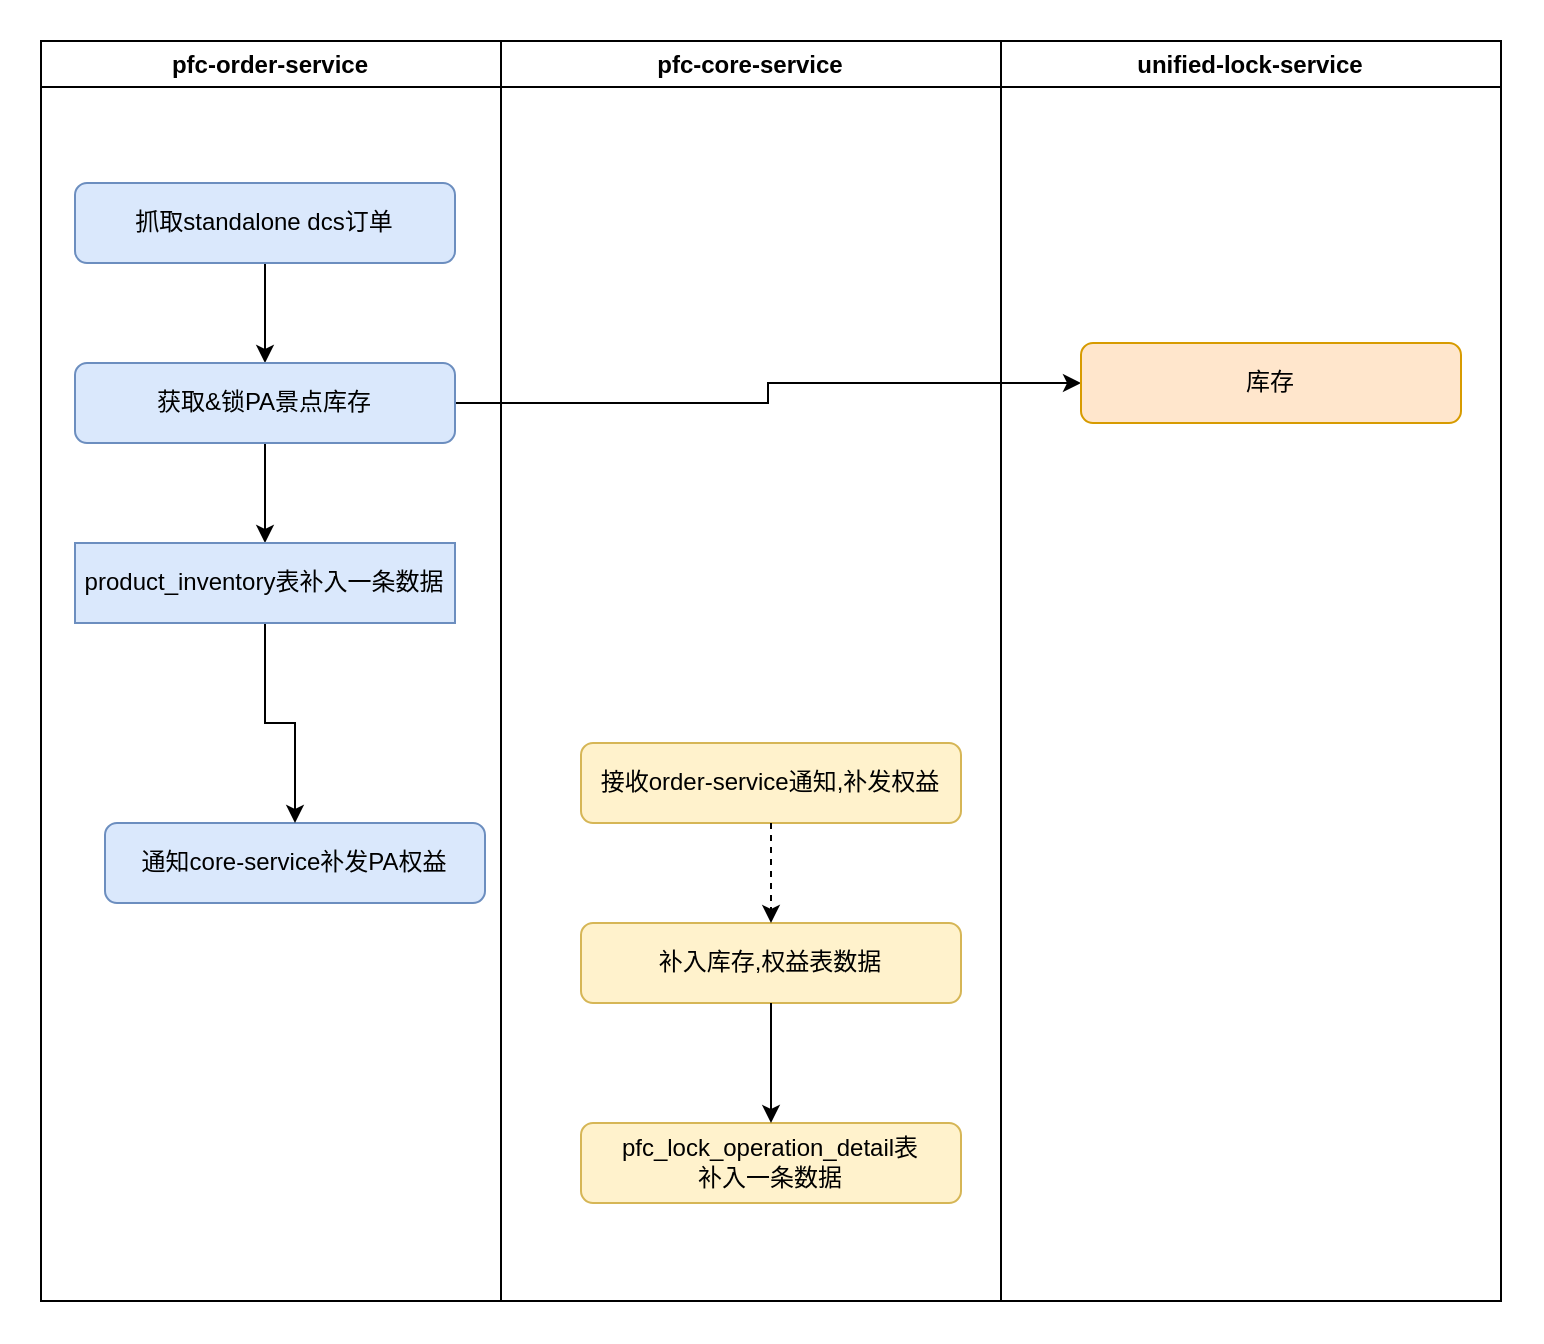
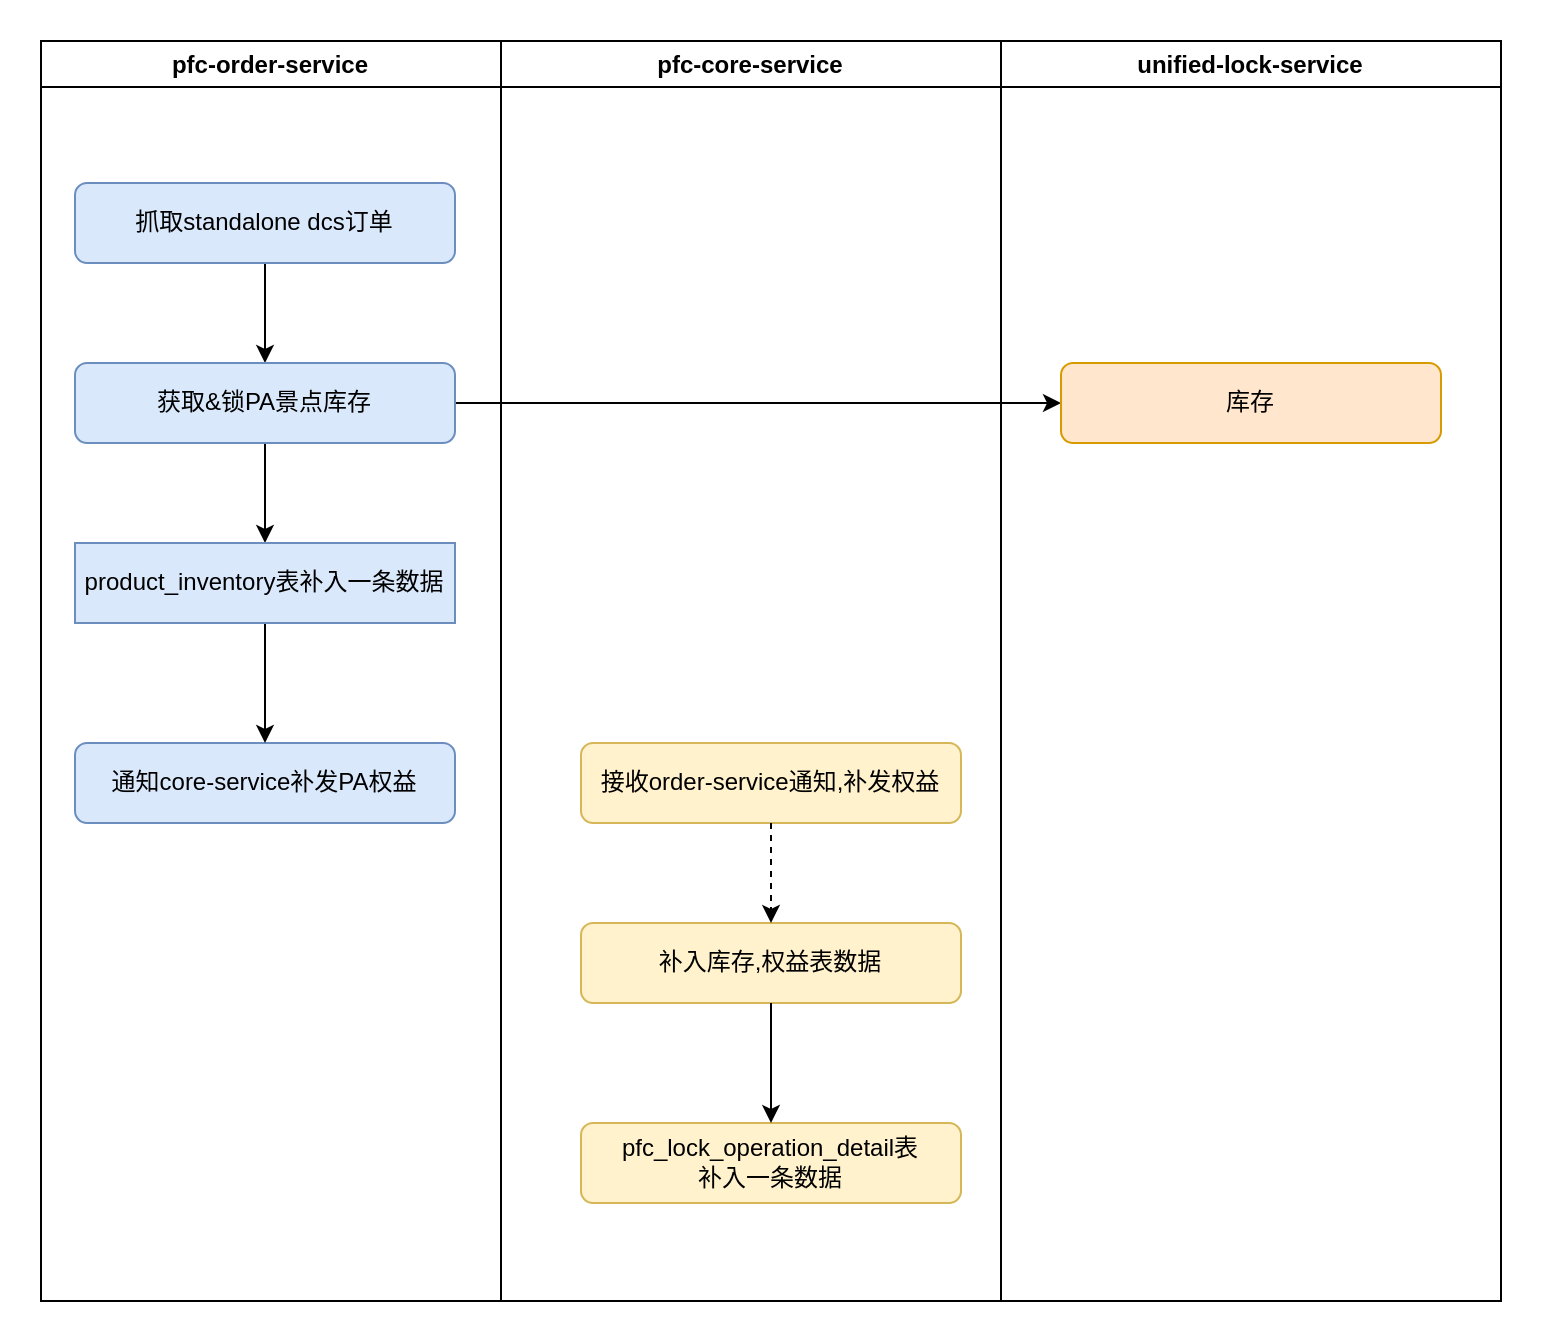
node "库存": moved (1271, 383) -> (1251, 403)
node "通知core-service补发PA权益": moved (295, 863) -> (265, 783)
